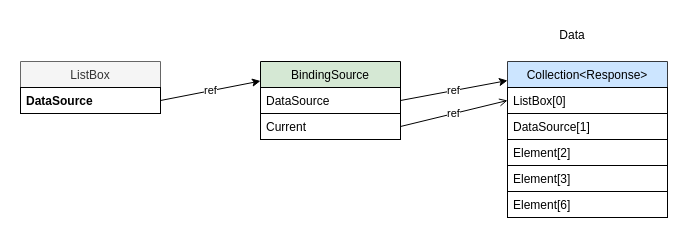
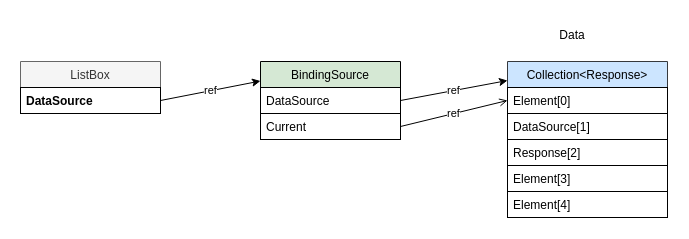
node "ListBox[0]": label "ListBox[0]" -> "Element[0]"
node "Element[2]": label "Element[2]" -> "Response[2]"
node "Element[6]": label "Element[6]" -> "Element[4]"
